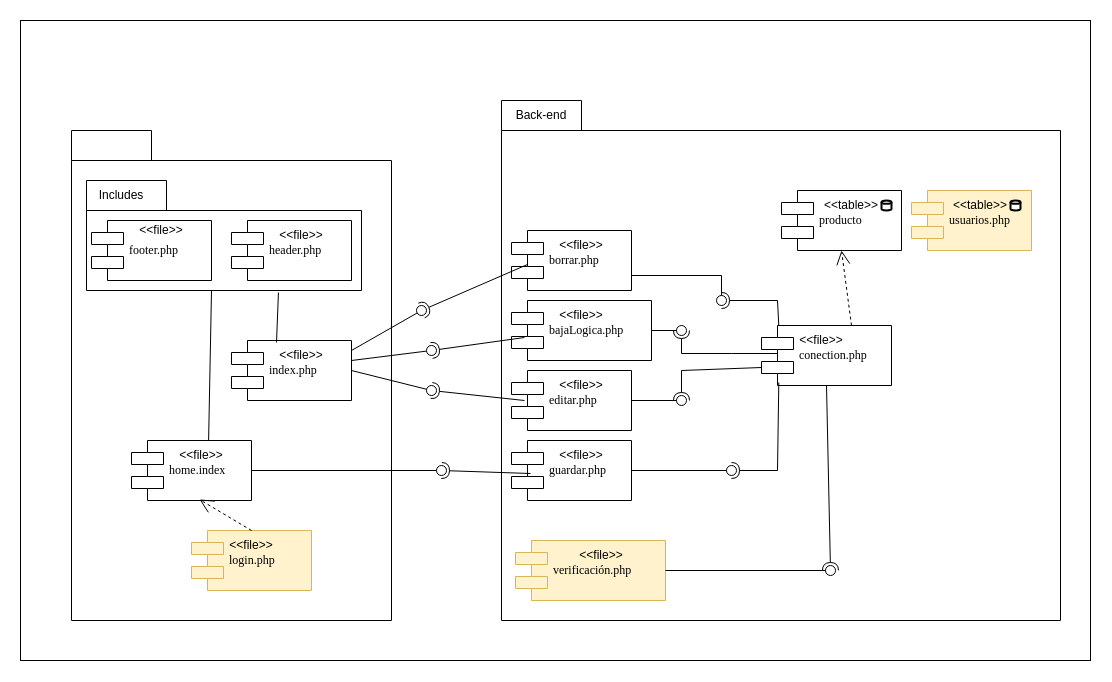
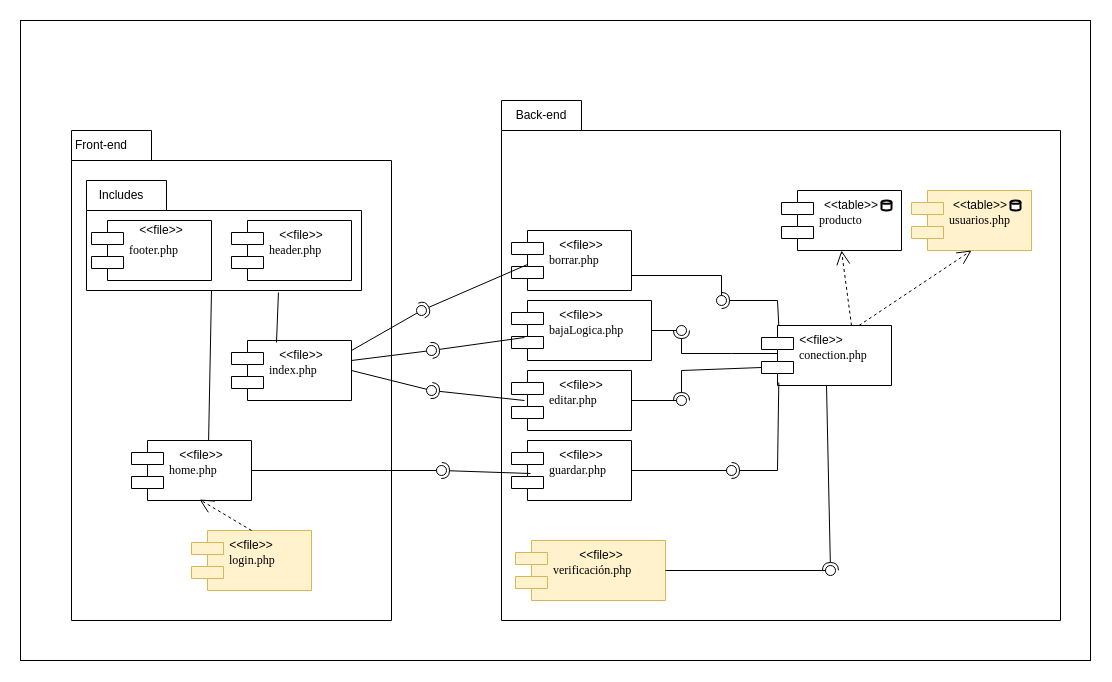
node "Front-end": added
edge "conection.php" -> "usuarios.php": added
node "home.index": label "home.index" -> "home.php"
